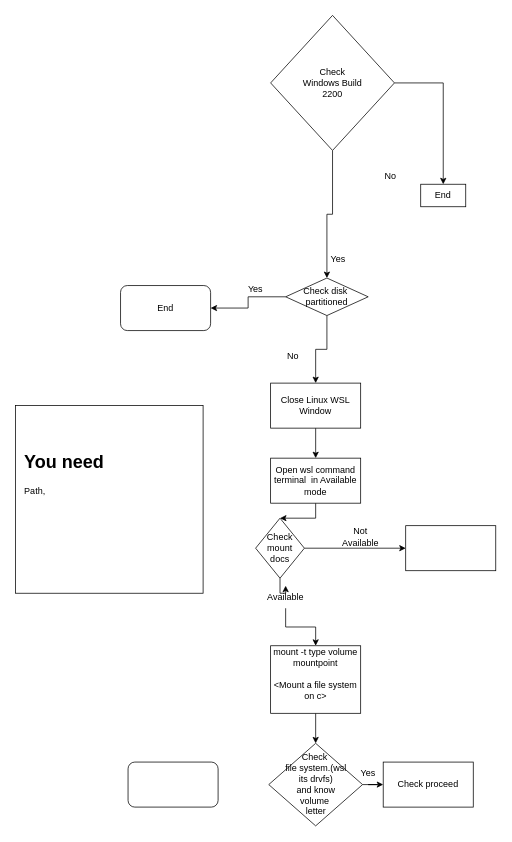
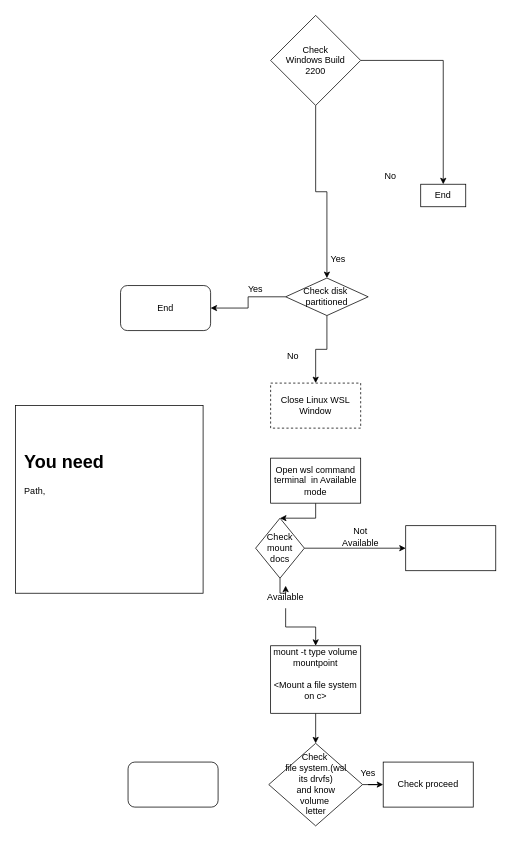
node "Check Windows Build 2200": size 124x135 -> 90x90
node "Close Linux WSL Window": style solid -> dashed
edge "Close Linux WSL Window" -> "Open wsl command terminal in Available mode": removed
